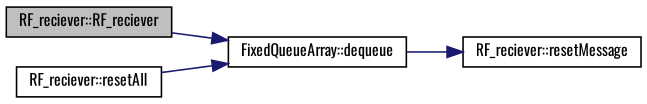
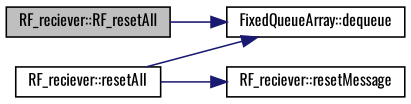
node "RF_reciever::RF_reciever": label "RF_reciever::RF_reciever" -> "RF_reciever::RF_resetAll"
edge "FixedQueueArray::dequeue" -> "RF_reciever::resetMessage": now "RF_reciever::resetAll" -> "RF_reciever::resetMessage"
